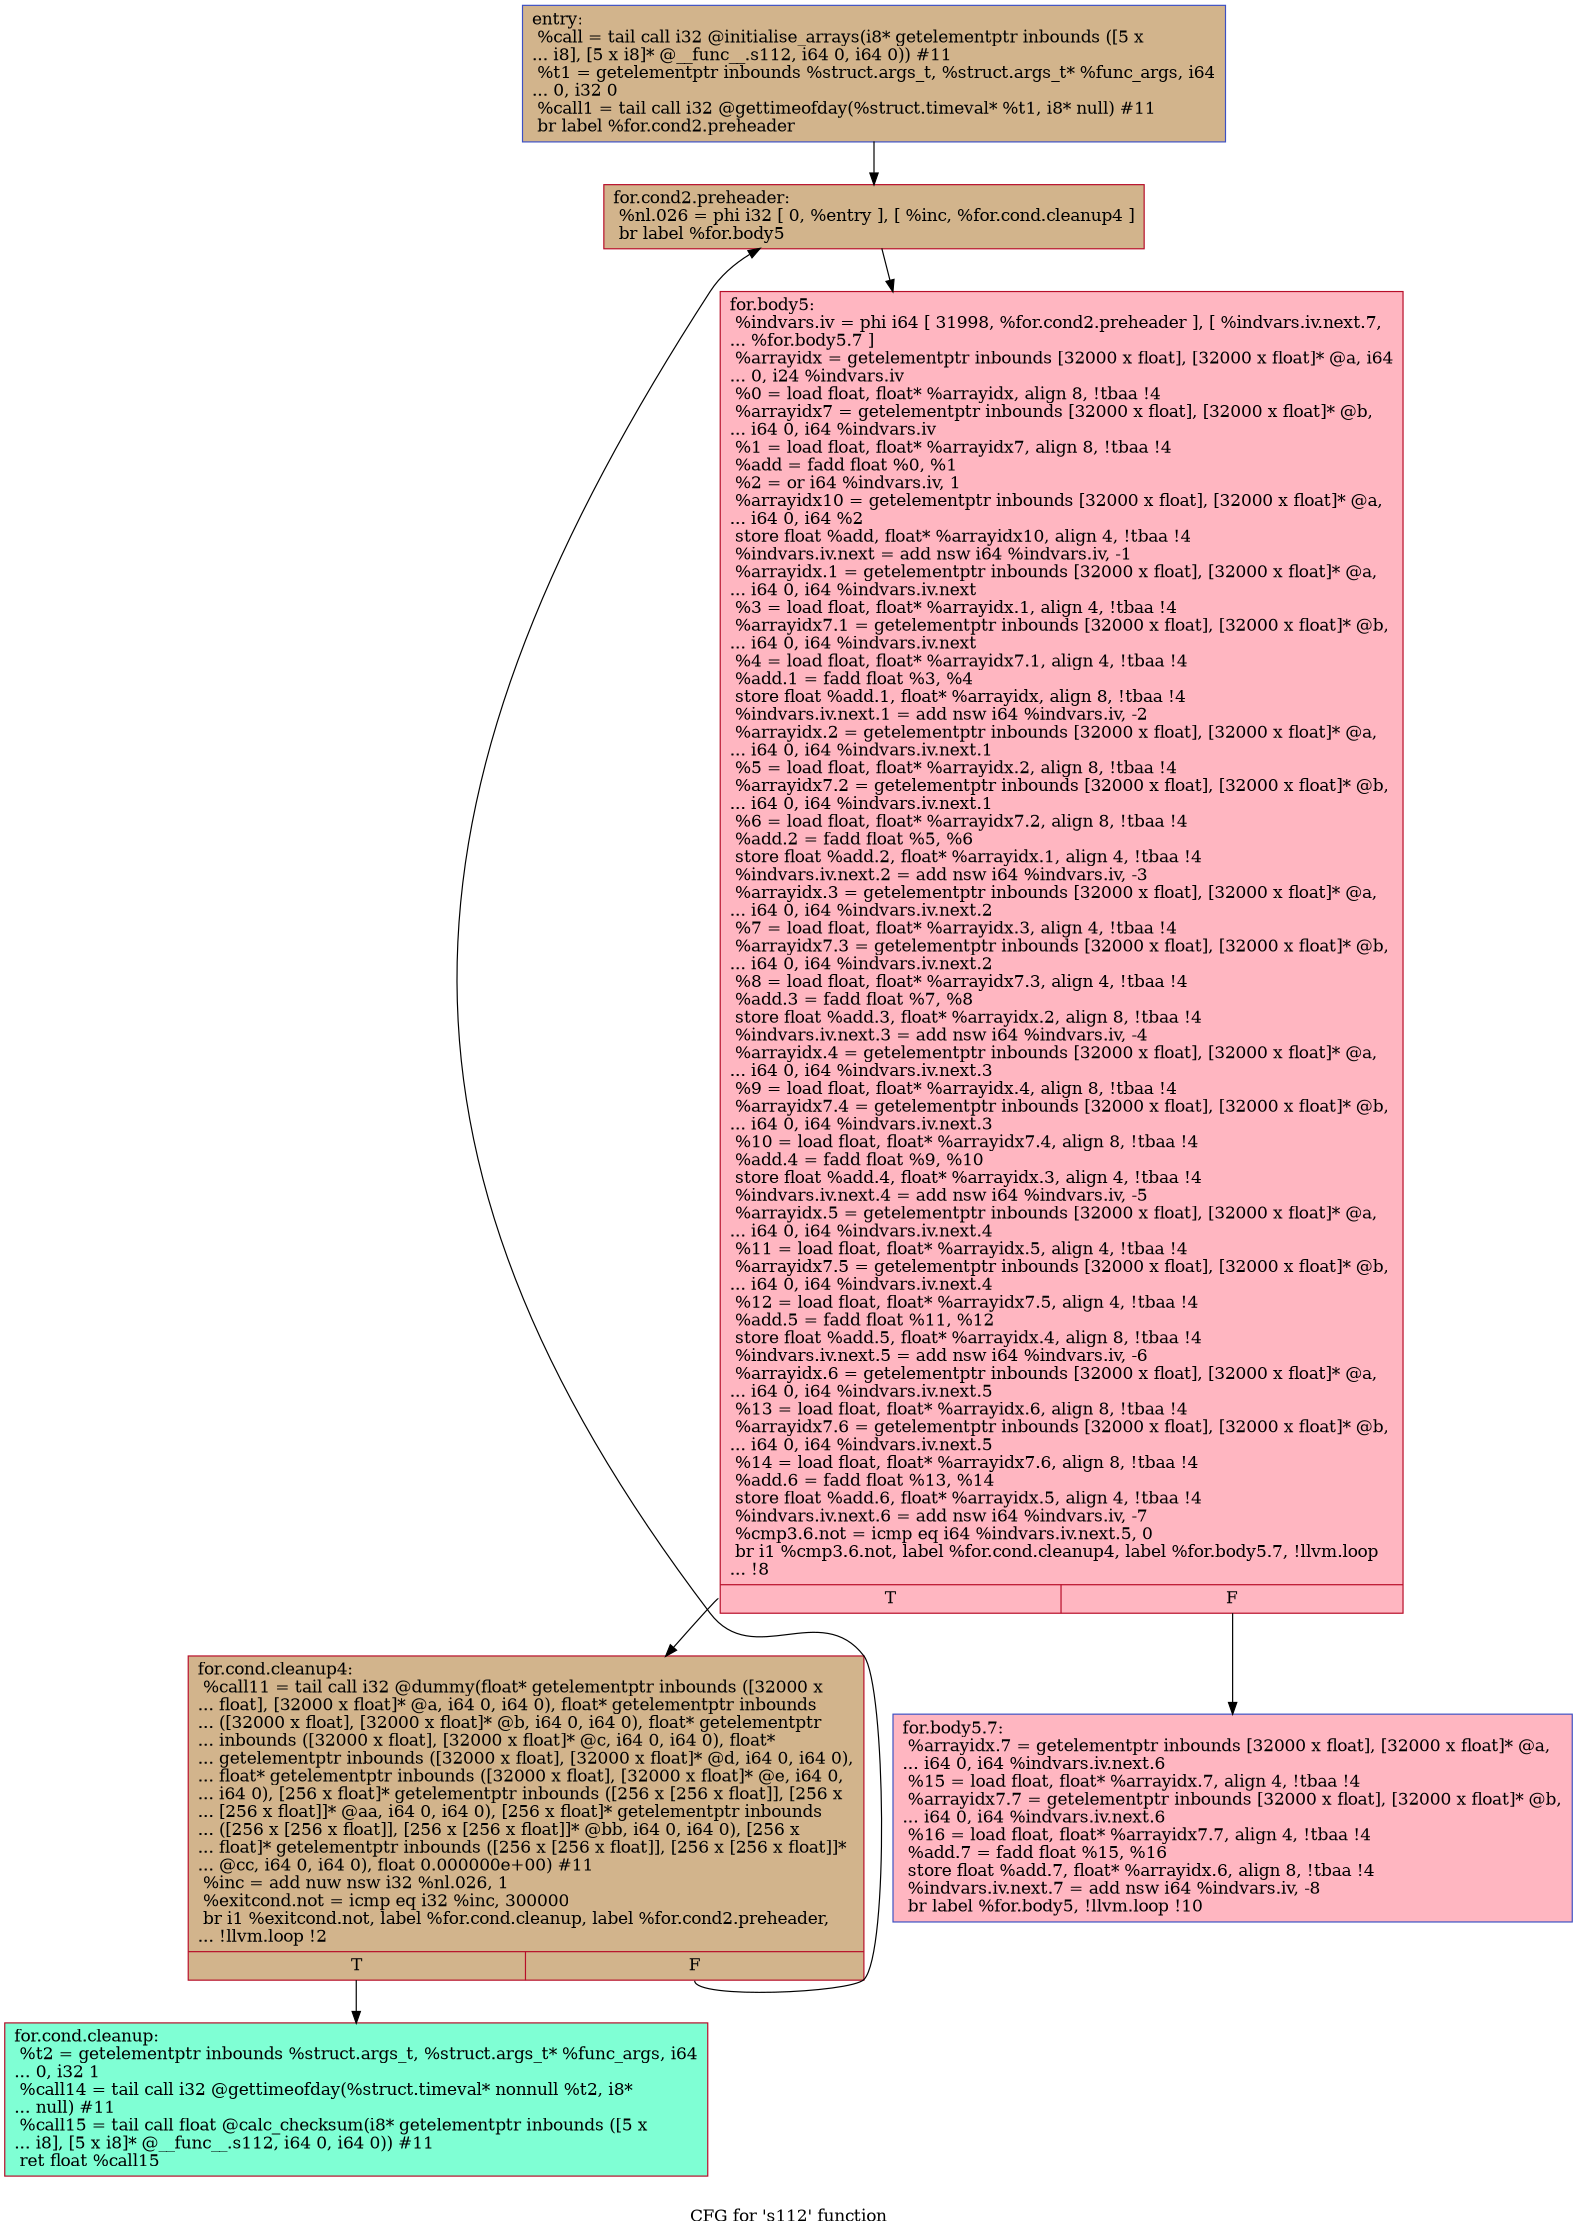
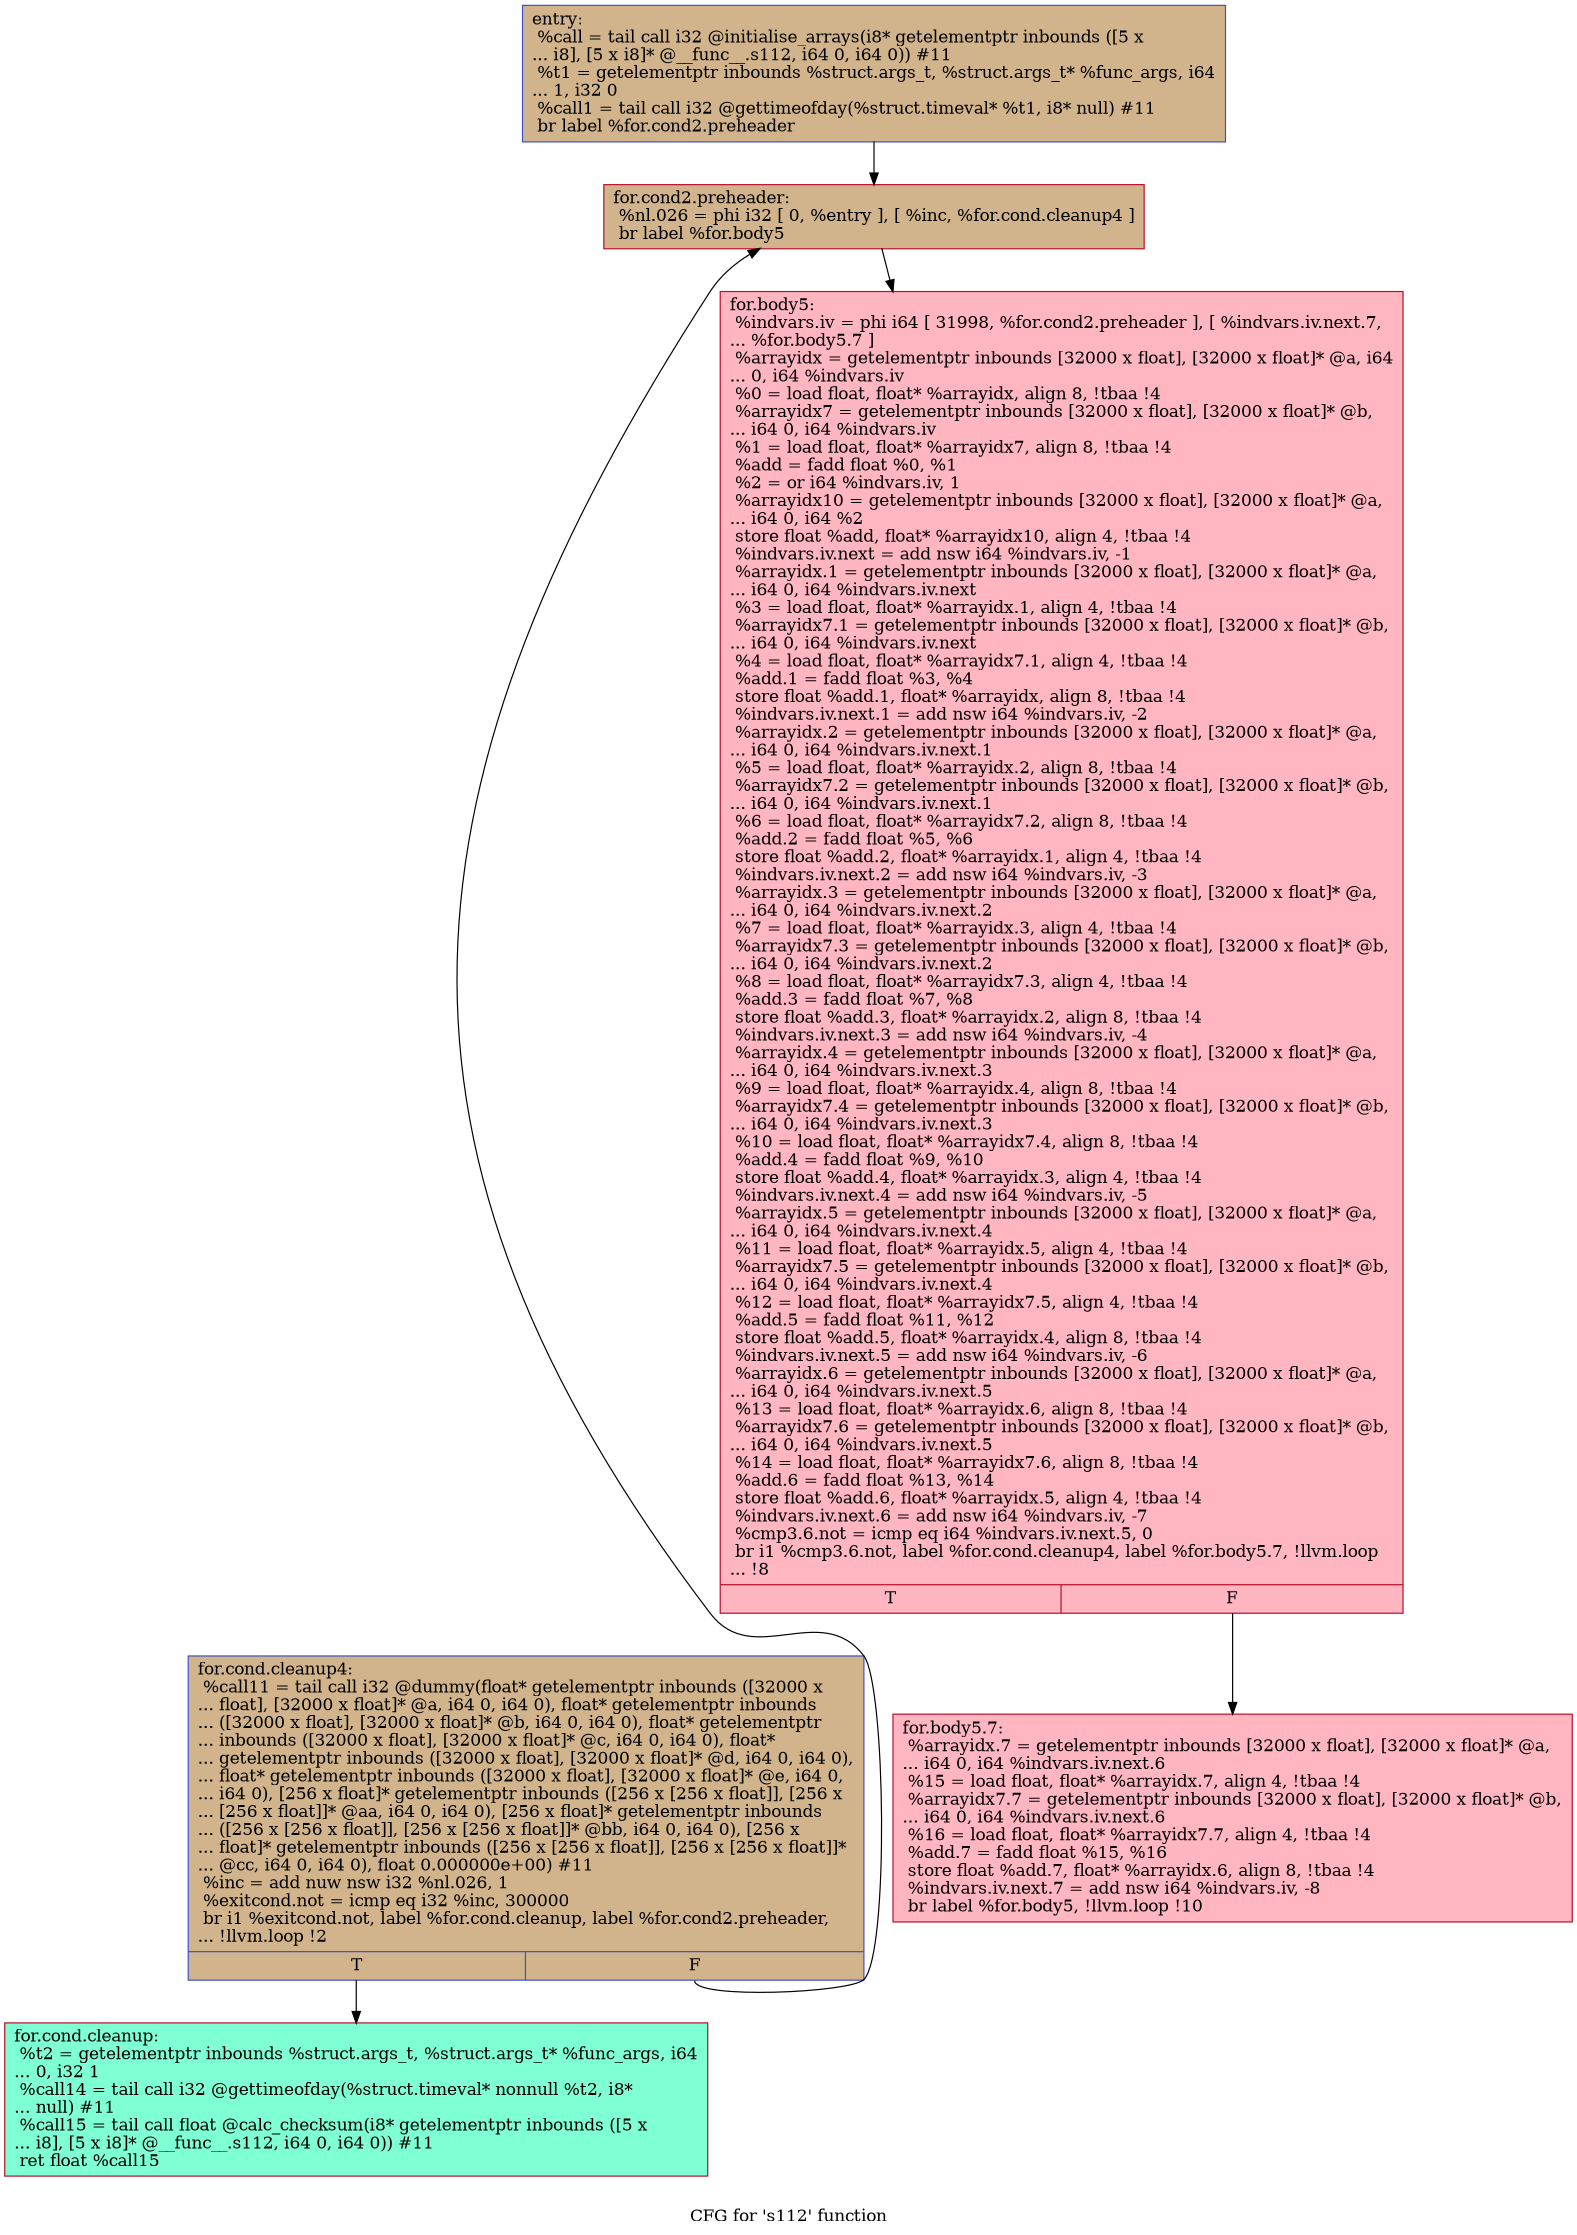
node "entry:": text "... 0, i32 0" -> "... 1, i32 0"
node "for.body5:": text "... 0, i24 %indvars.iv" -> "... 0, i64 %indvars.iv"
edge "for.body5:" -> "for.cond.cleanup4:": removed
node "for.cond.cleanup4:": color #b70d28ff -> #3d50c3ff
node "for.body5.7:": color #3d50c3ff -> #b70d28ff
